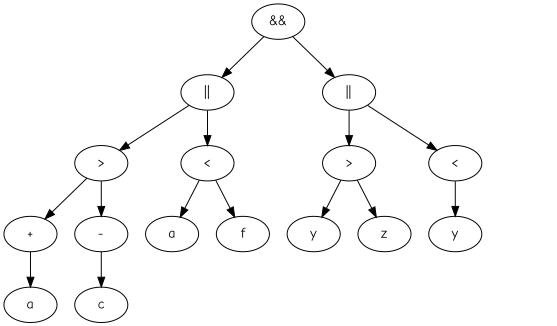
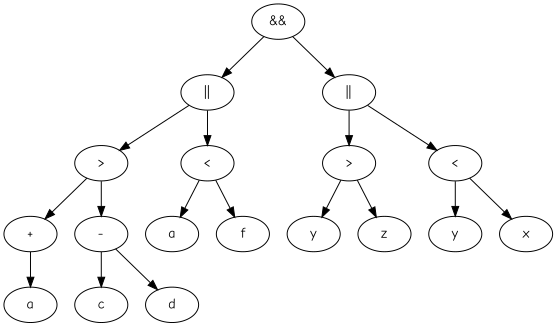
node "x": added
node "d": added
